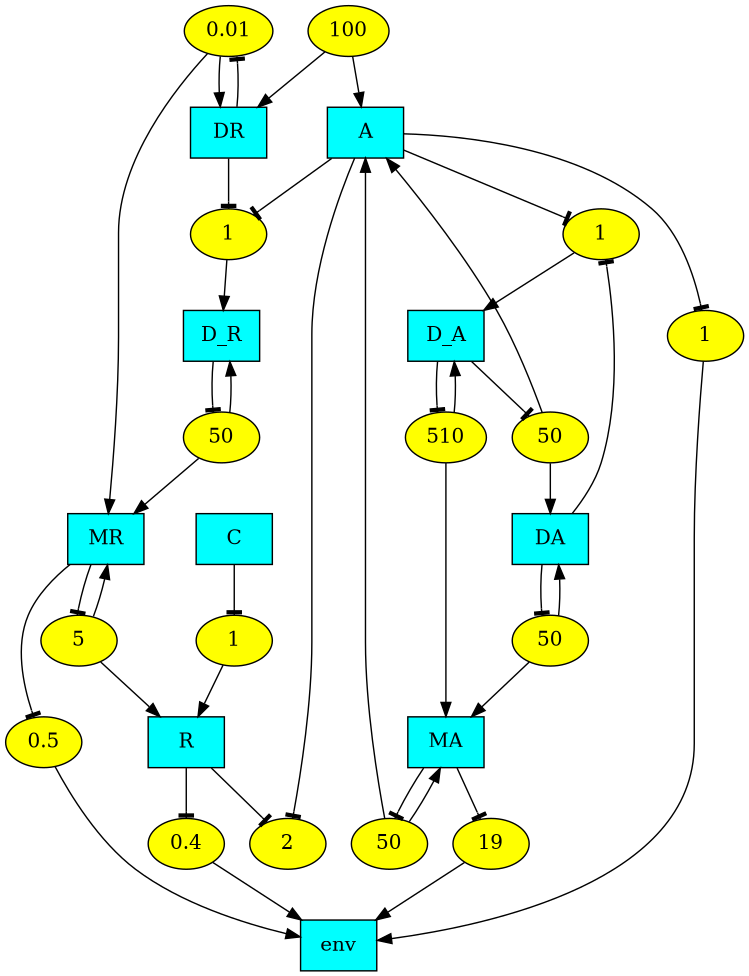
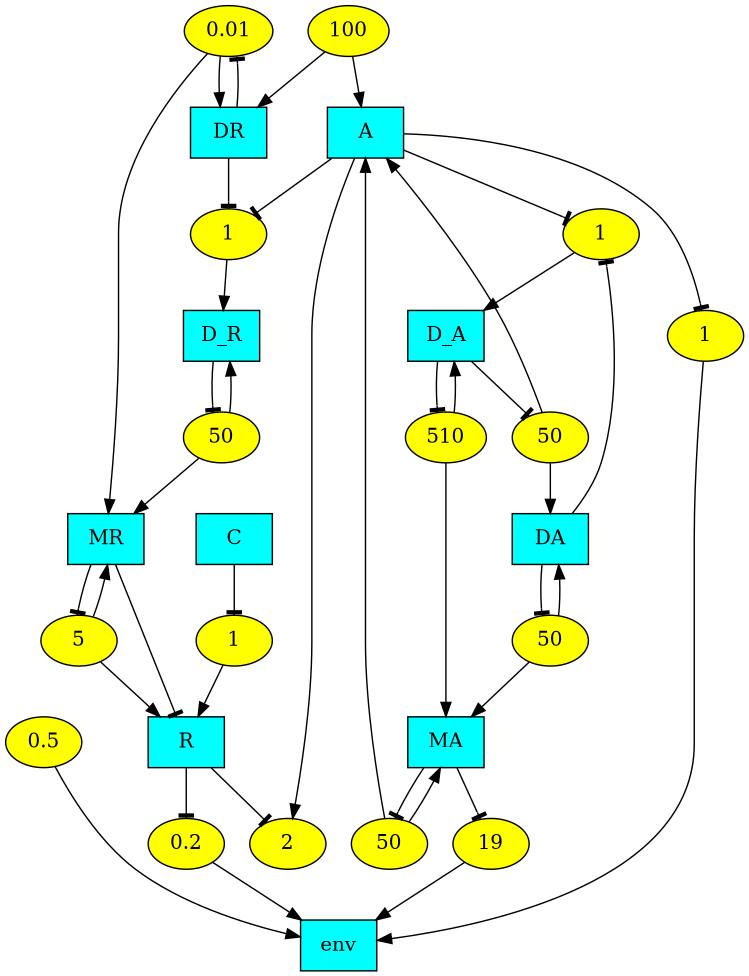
edge "A" -> "2": arrowhead tee -> normal
edge "MR" -> "0.5": now "MR" -> "R"
node "0.4": label "0.4" -> "0.2"
